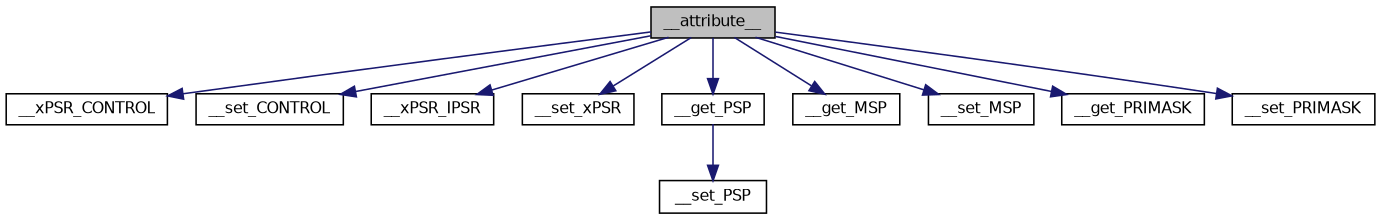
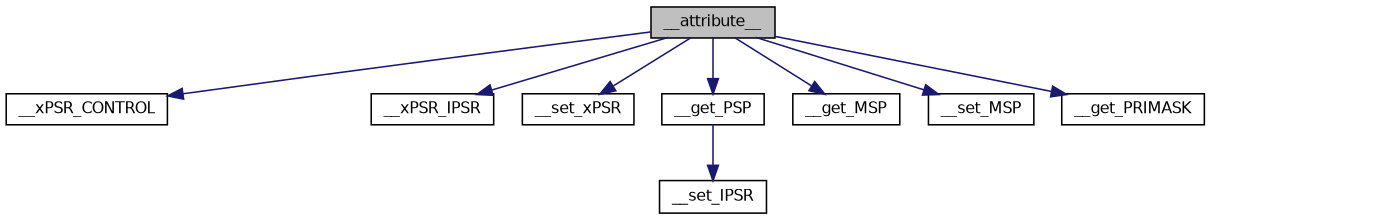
node "__set_CONTROL": removed
node "__set_PRIMASK": removed
node "__set_PSP": label "__set_PSP" -> "__set_IPSR"
